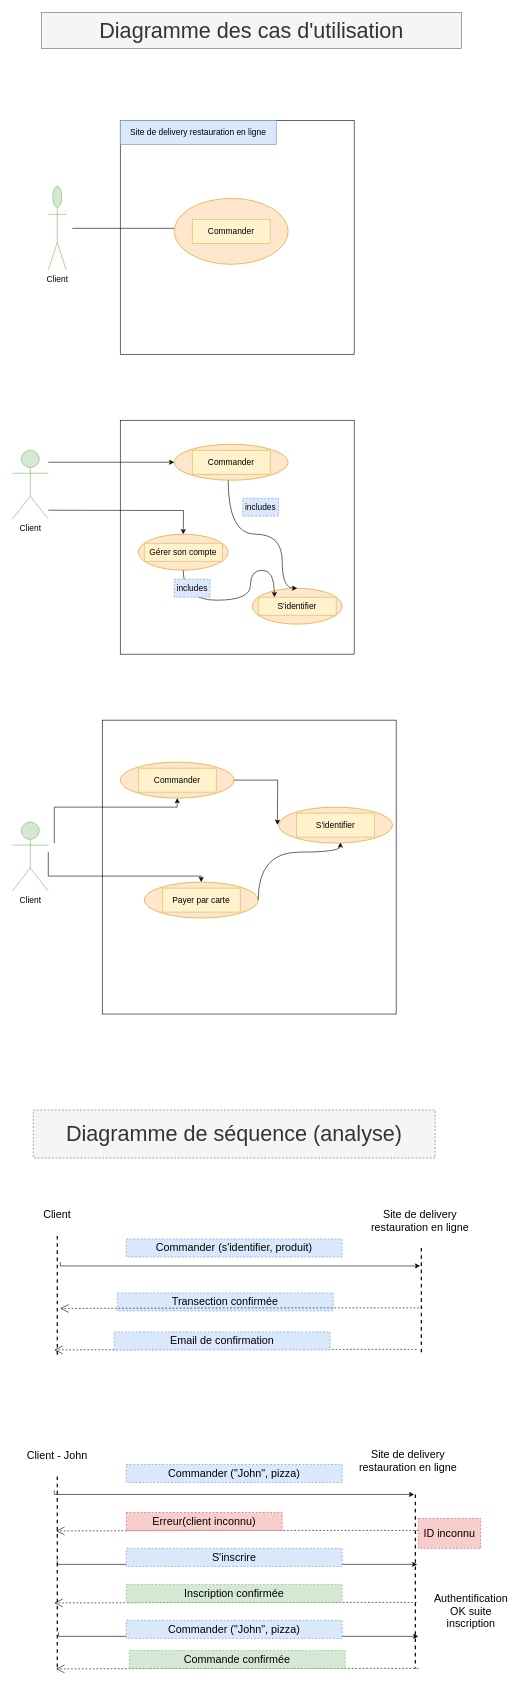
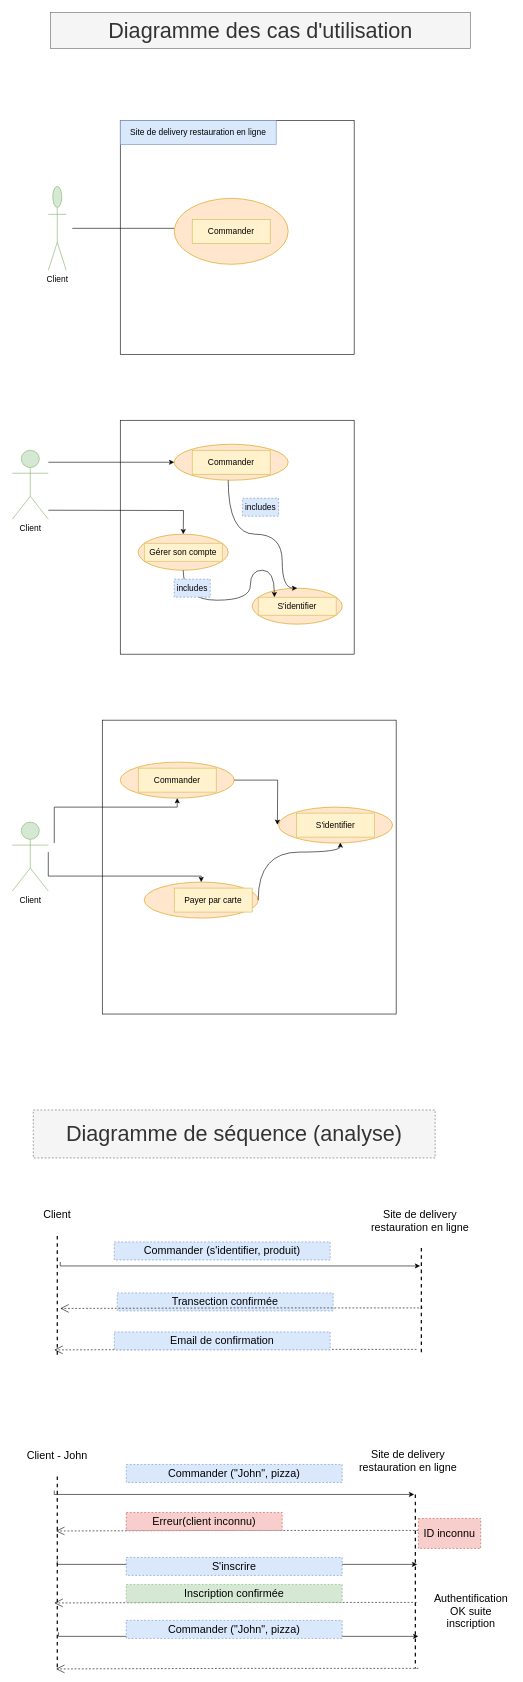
node "Diagramme des cas d'utilisation": moved (252, 30) -> (261, 30)
node "Payer par carte": moved (201, 900) -> (213, 900)
node "Commander (s'identifier, produit)": moved (234, 1248) -> (222, 1251)
node "S'inscrire": moved (234, 1558) -> (234, 1567)
node "Commande confirmée": removed
